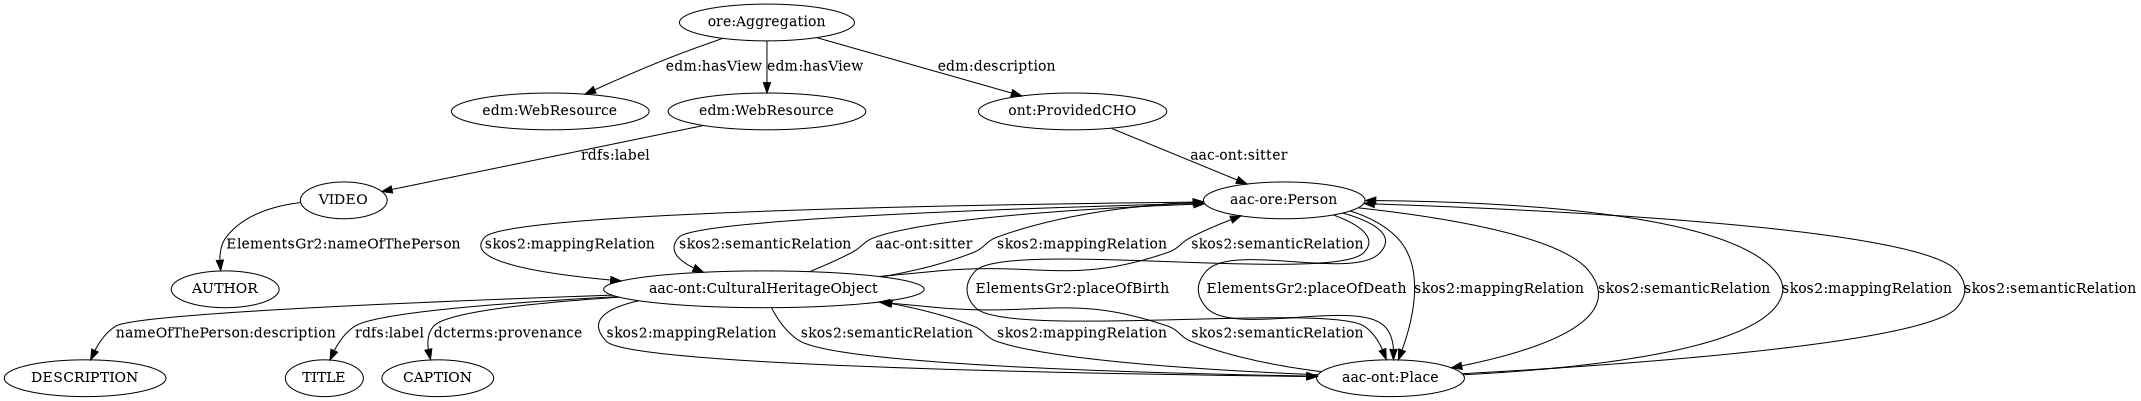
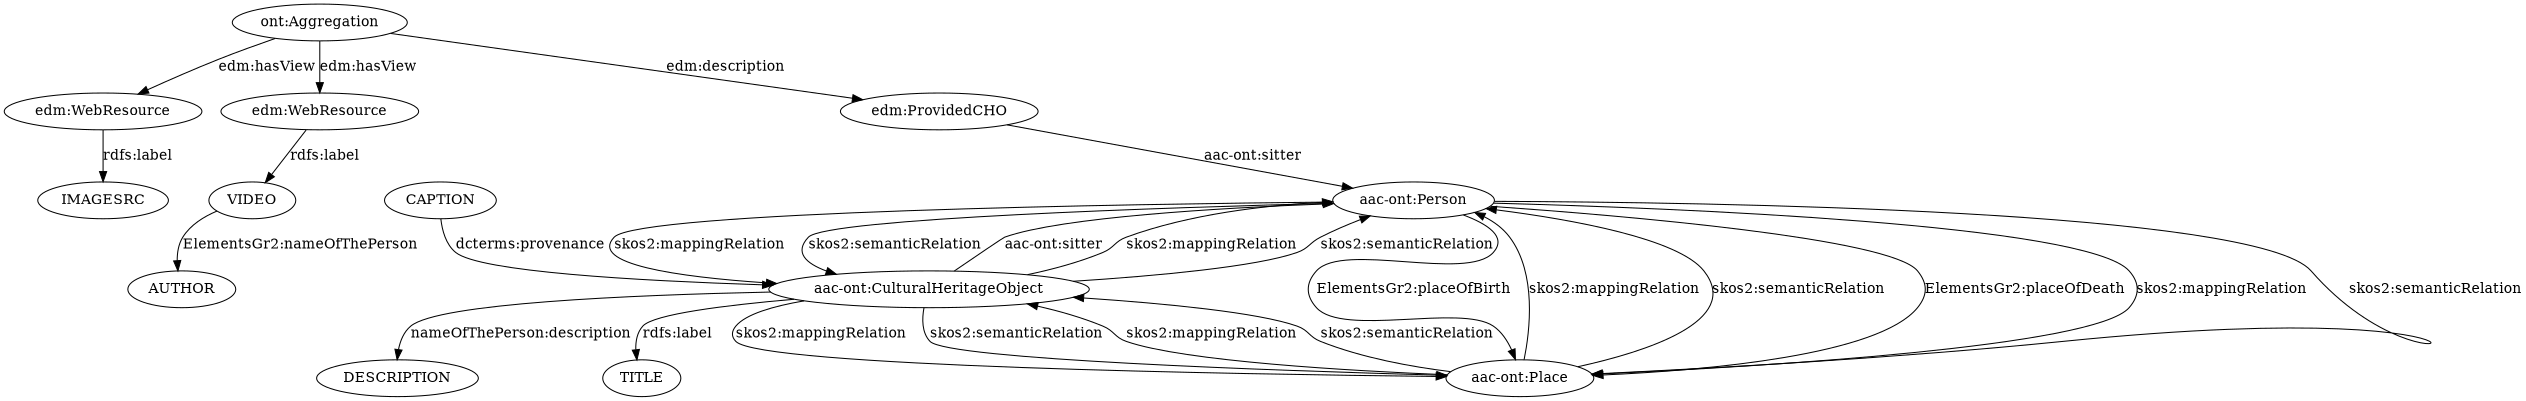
node "ore:Aggregation": label "ore:Aggregation" -> "ont:Aggregation"
node "ont:ProvidedCHO": label "ont:ProvidedCHO" -> "edm:ProvidedCHO"
node "IMAGESRC": added
node "aac-ore:Person": label "aac-ore:Person" -> "aac-ont:Person"
edge "aac-ont:CulturalHeritageObject" -> "CAPTION": reversed
